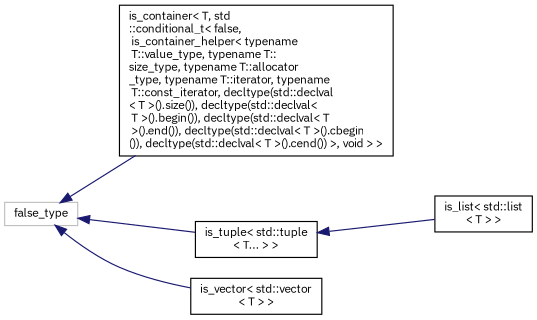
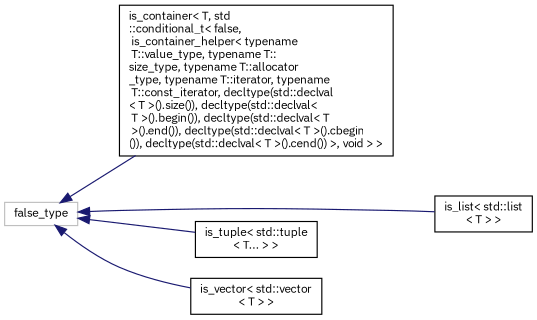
edge "is_list< std::list < T > >" -> "is_tuple< std::tuple < T... > >": now "is_list< std::list < T > >" -> "false_type"
